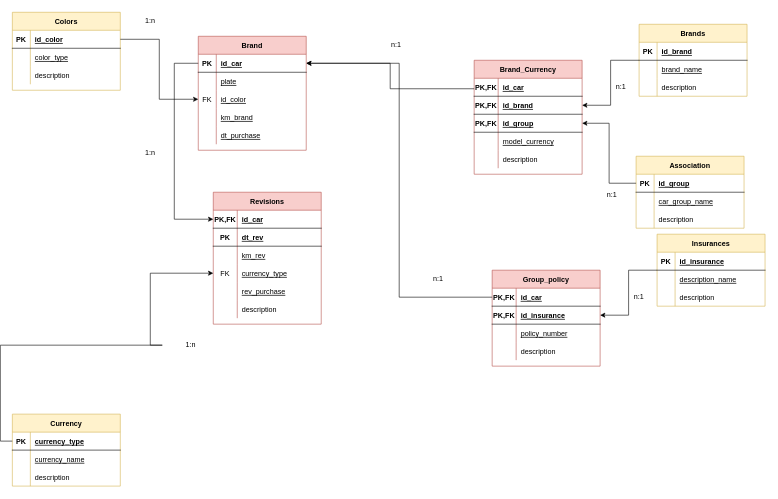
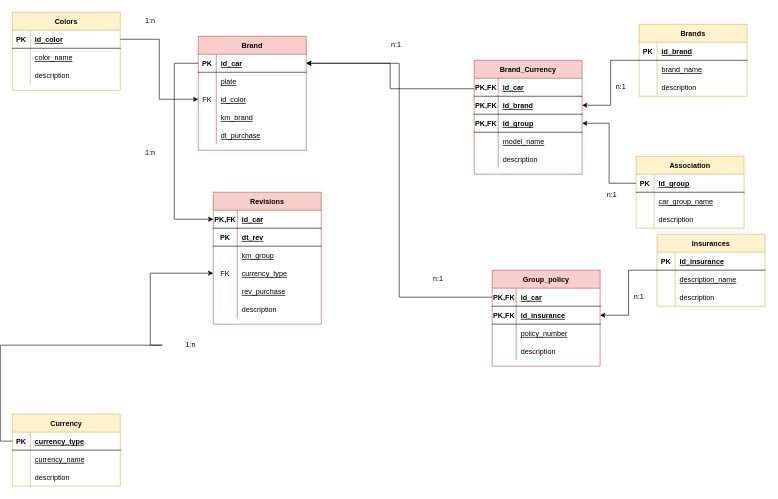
node "color_type": label "color_type" -> "color_name"
node "model_currency": label "model_currency" -> "model_name"
node "km_rev": label "km_rev" -> "km_group"
